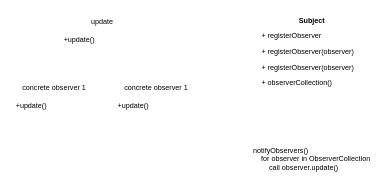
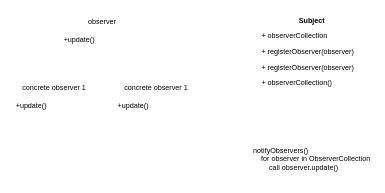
node "update": label "update" -> "observer"
node "+ registerObserver": label "+ registerObserver" -> "+ observerCollection"
